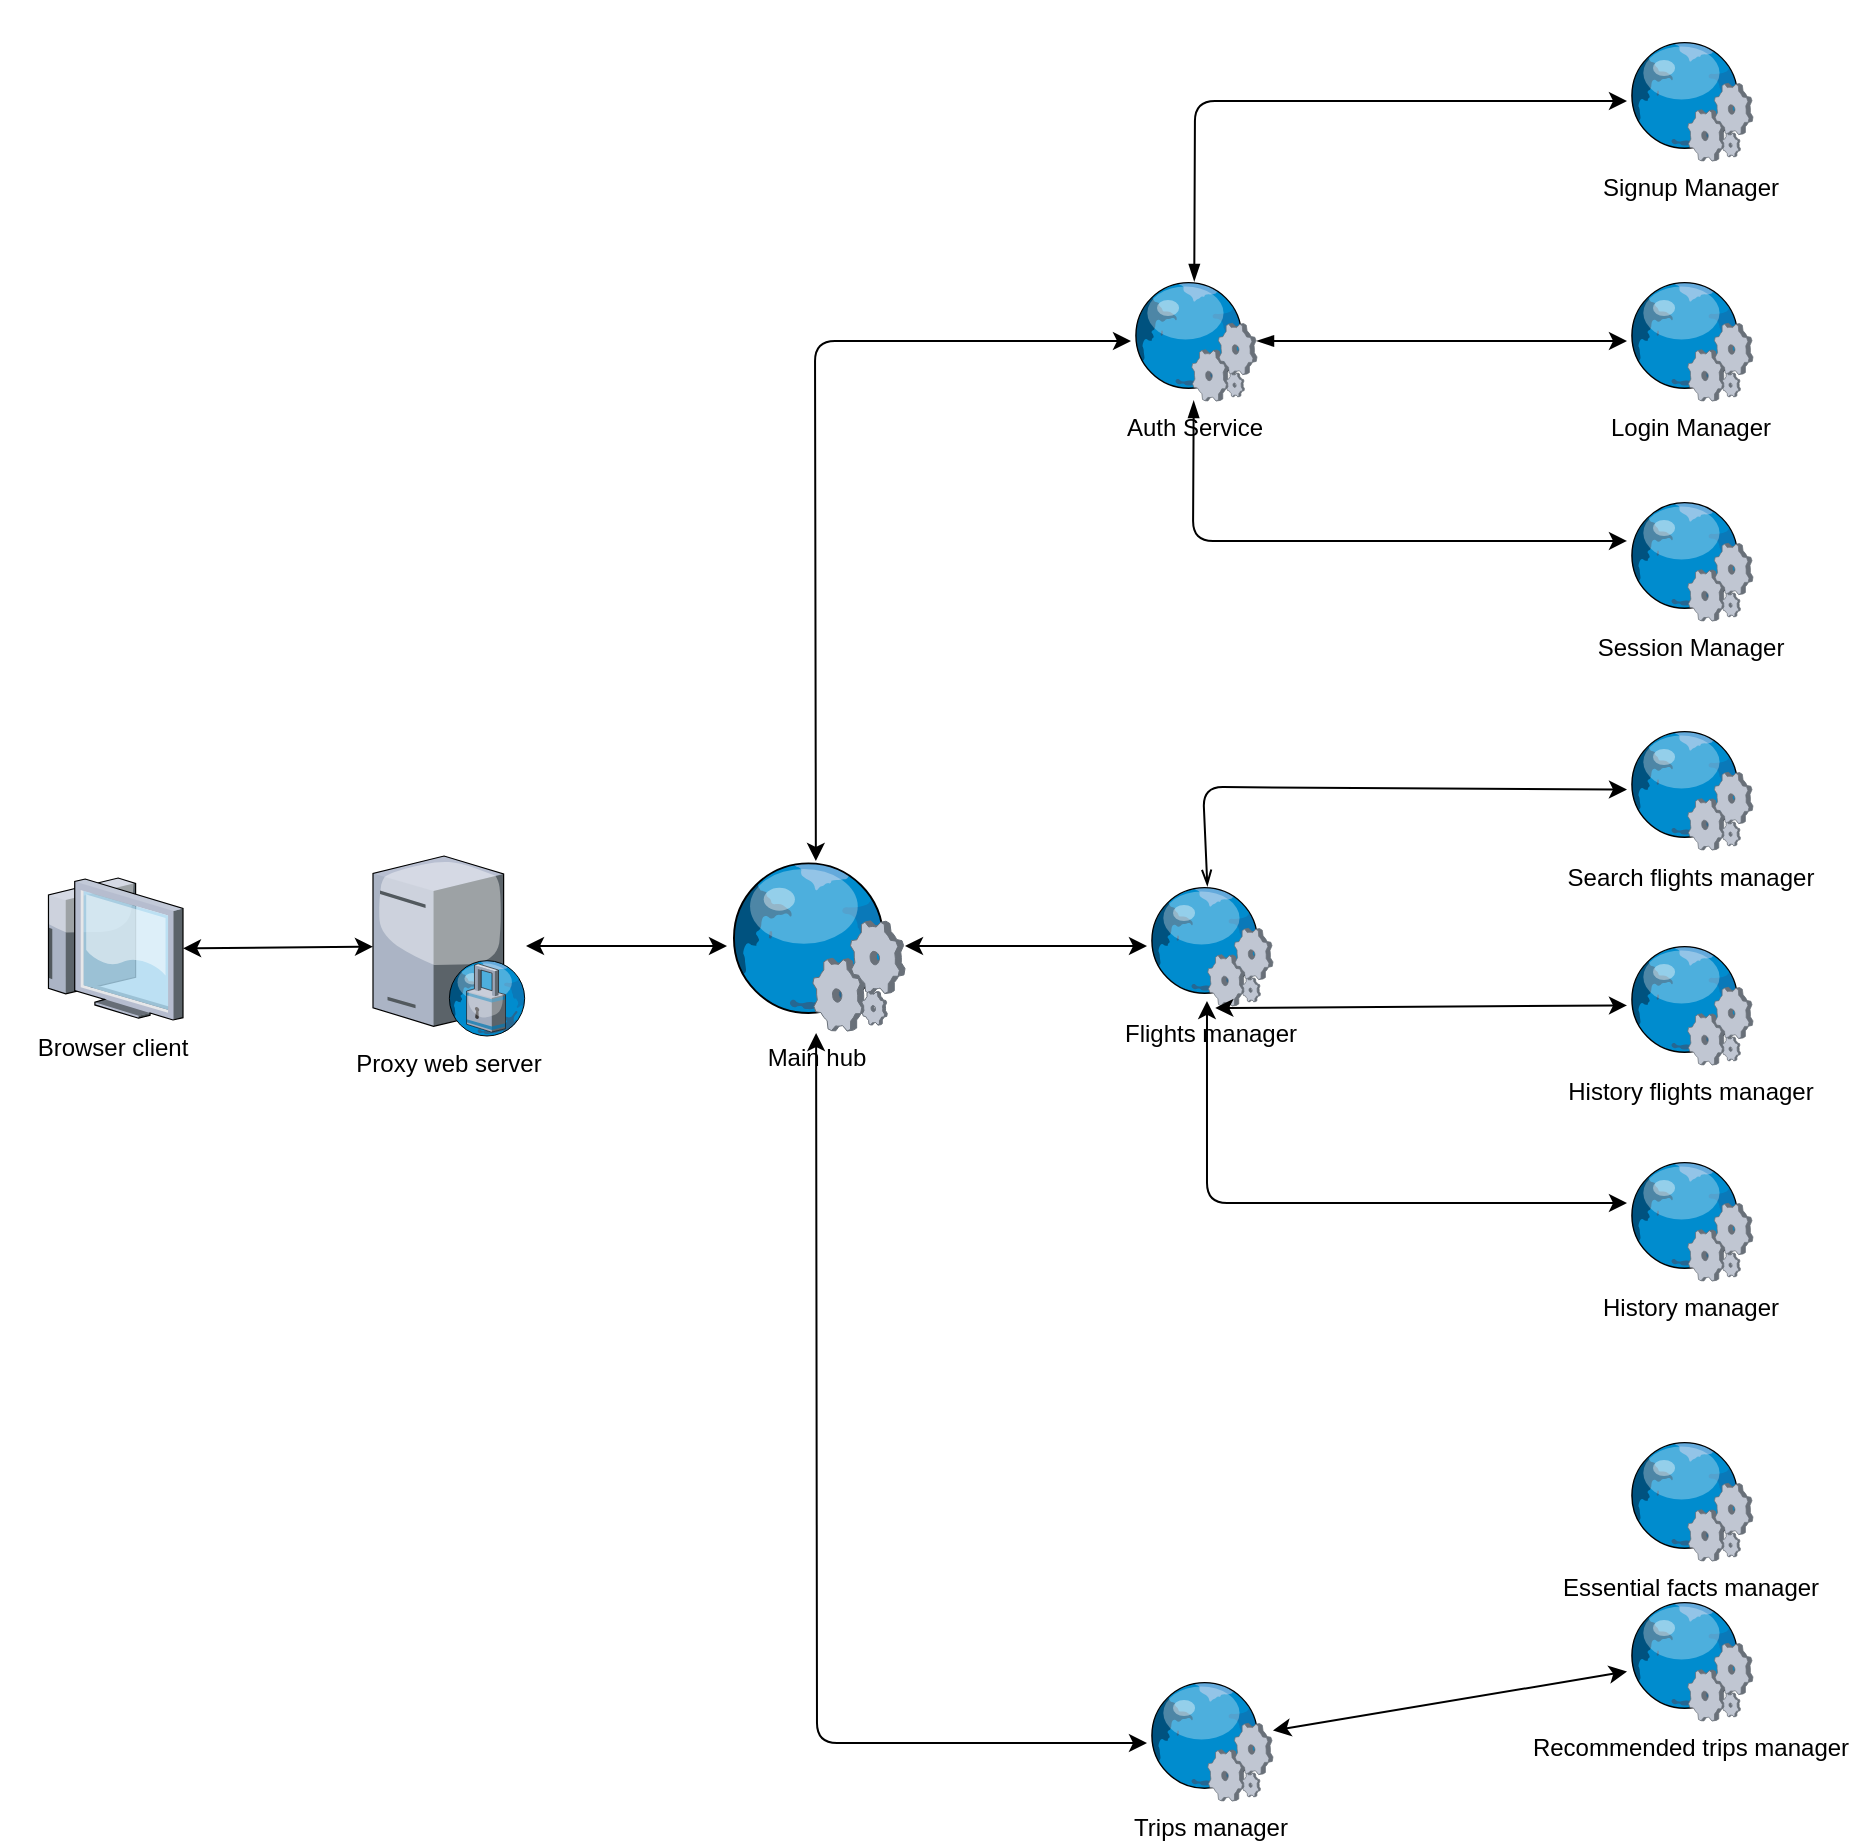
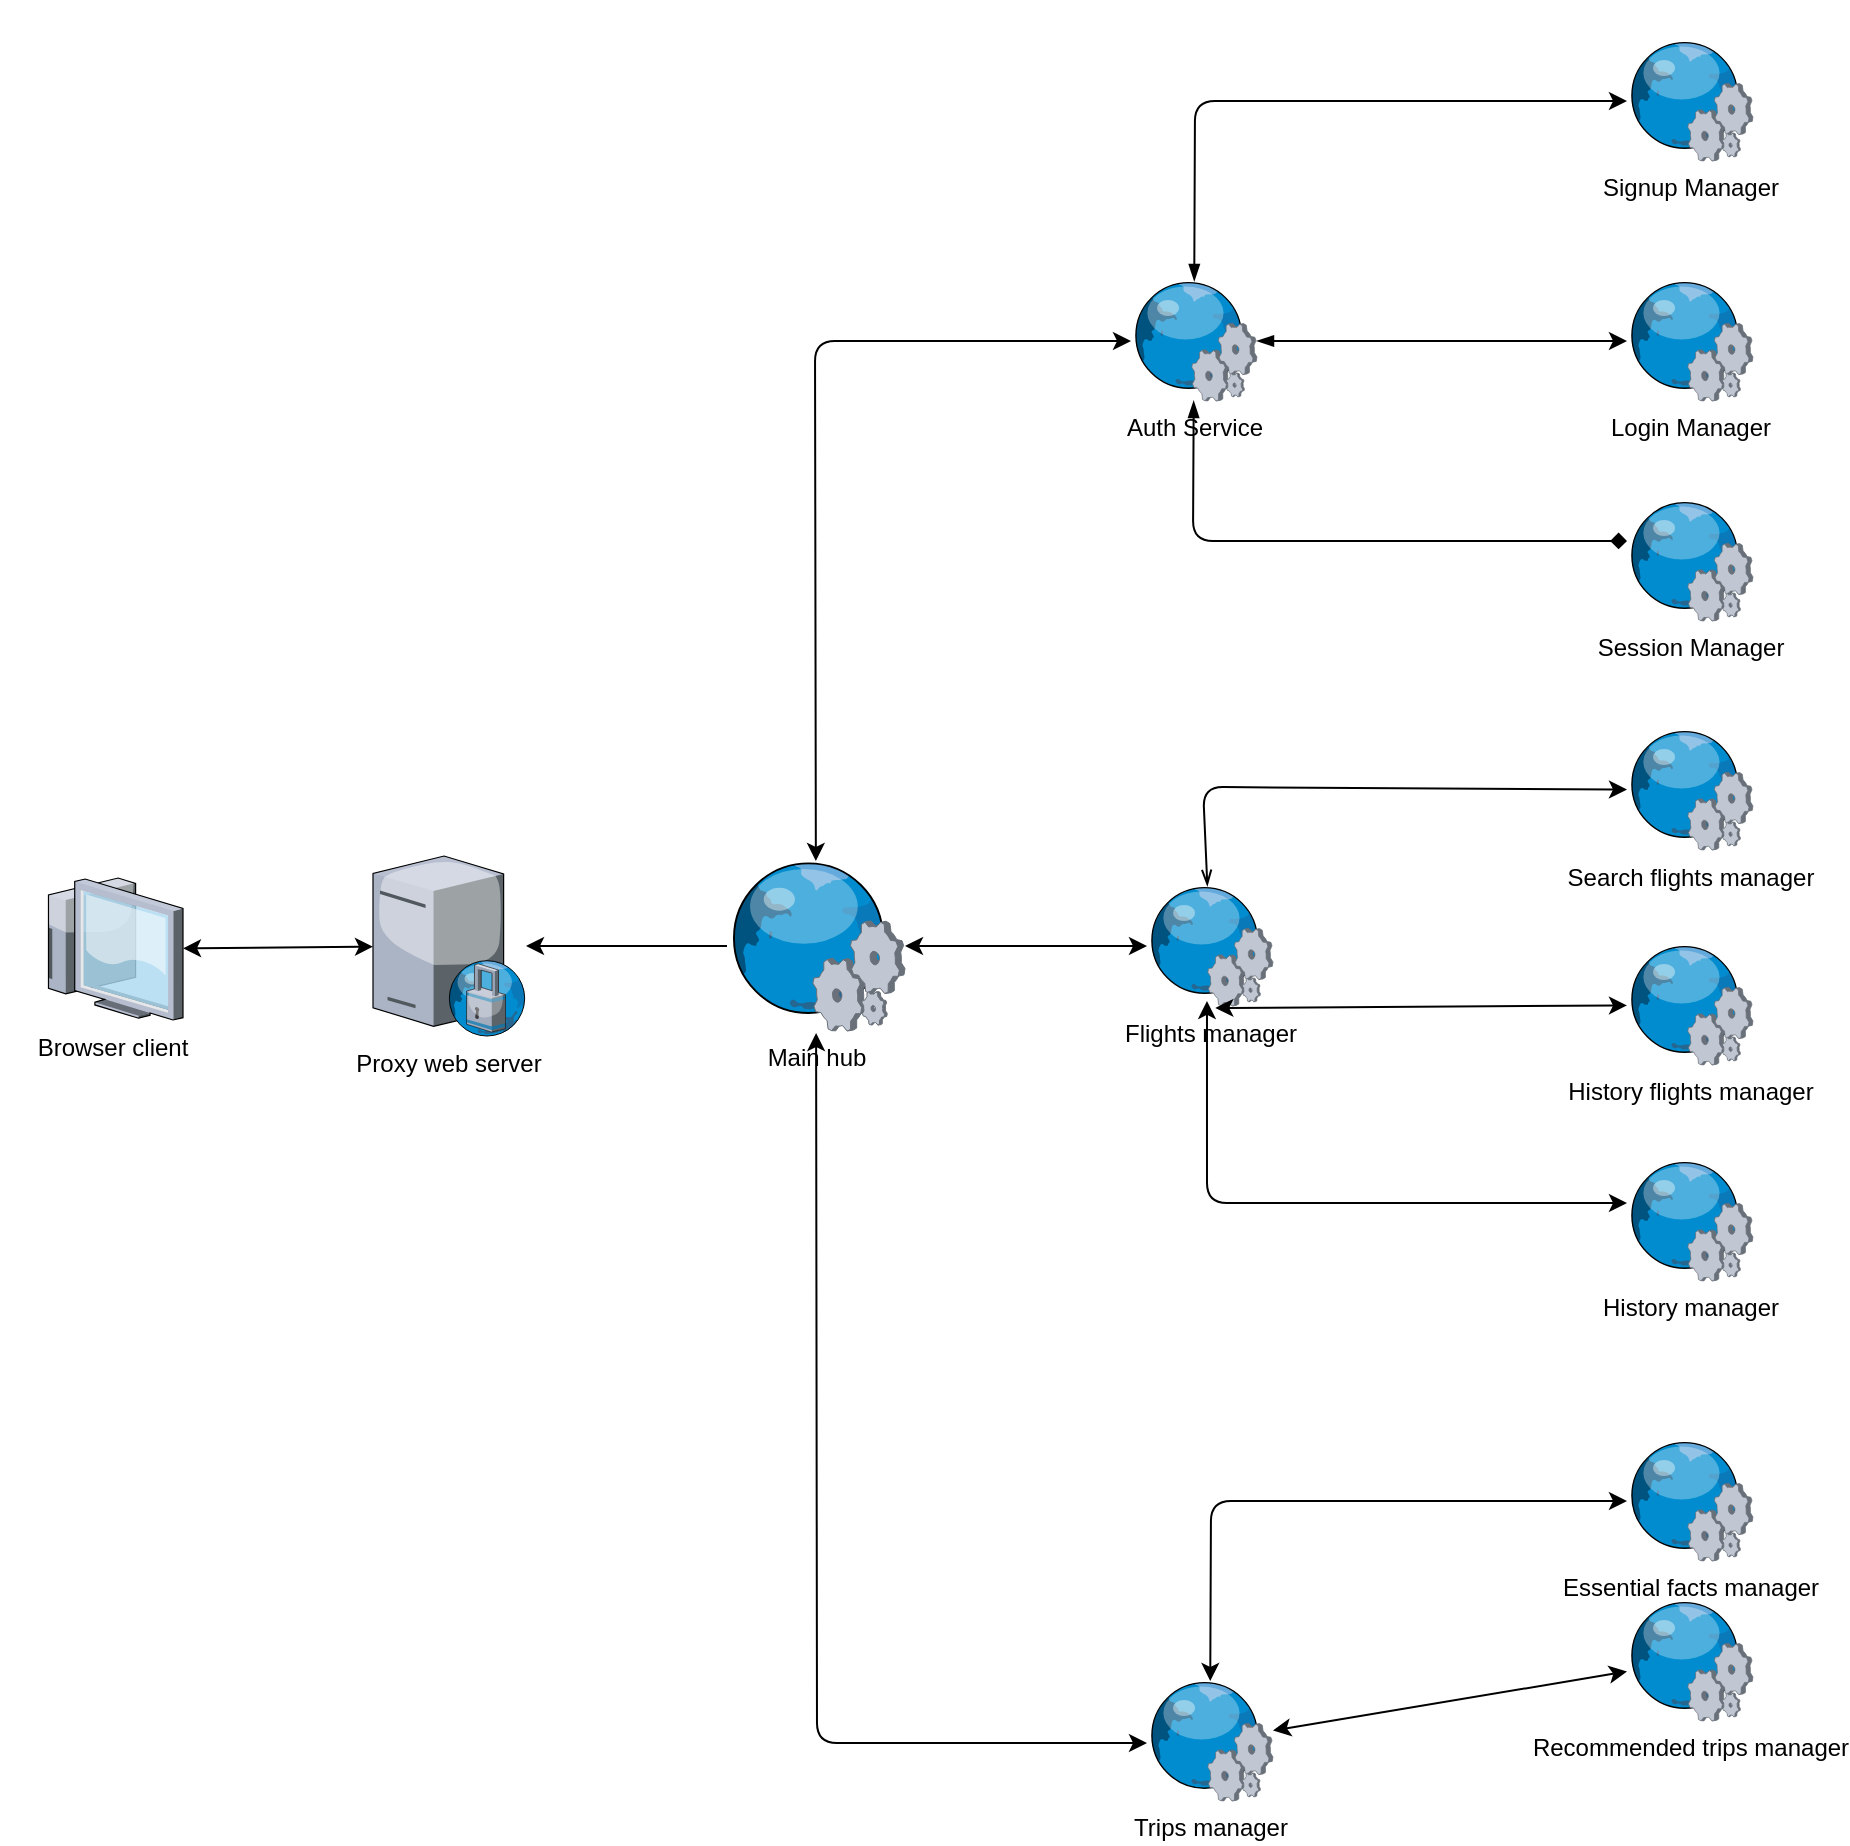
edge "Auth Service" -- "Session Manager": arrowhead classic -> diamond
edge "Proxy web server" -- "Main hub": arrowhead classic -> none
edge "Essential facts manager" -- "Trips manager": added
